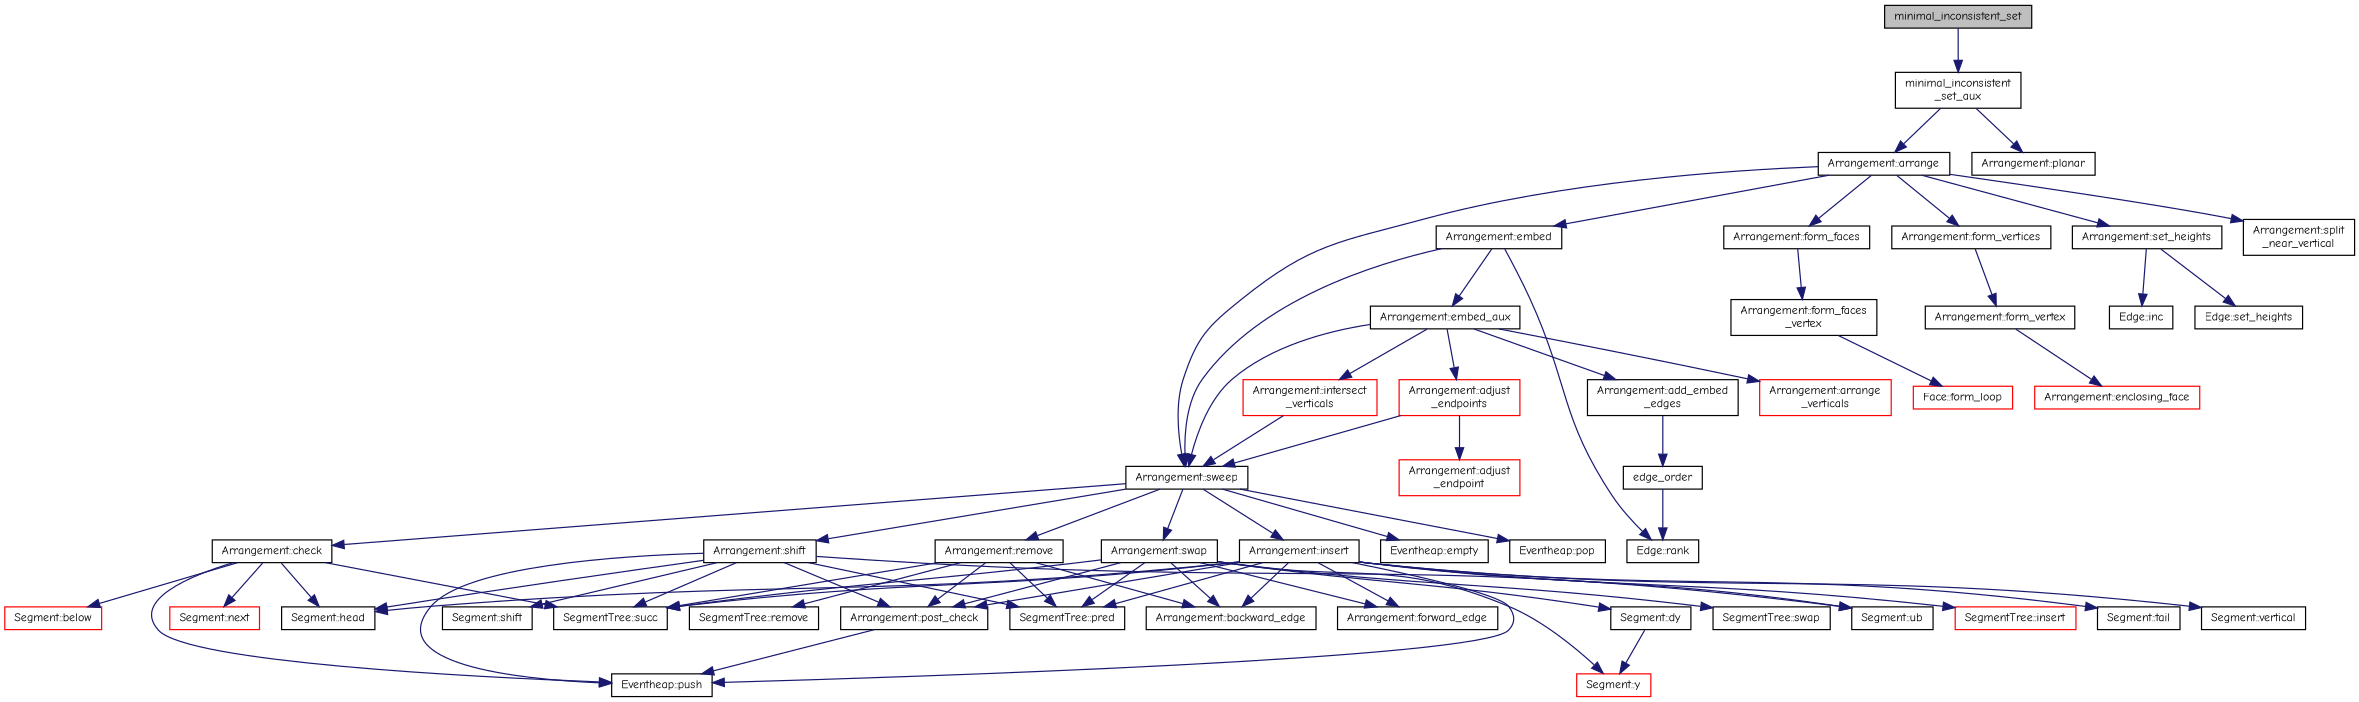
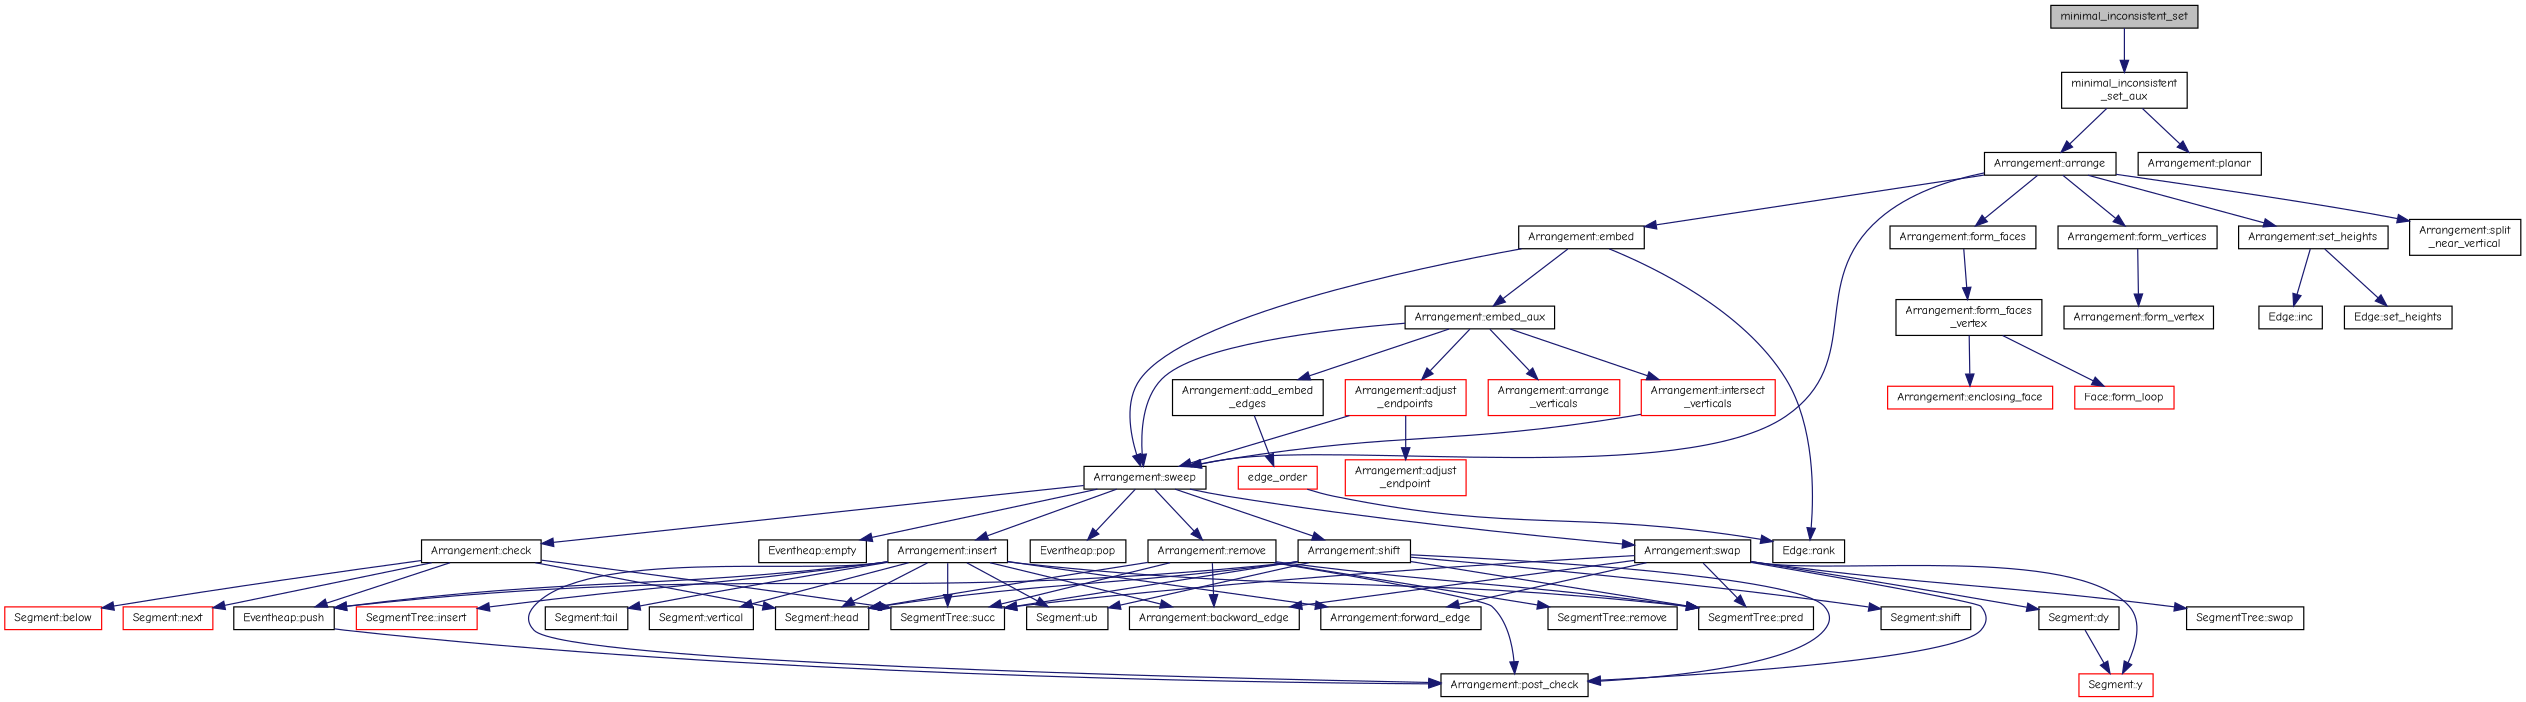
edge "Arrangement::form_vertex" -> "Arrangement::enclosing_face": now "Arrangement::form_faces _vertex" -> "Arrangement::enclosing_face"
node "edge_order": color black -> red
edge "Arrangement::remove" -> "Segment::head": added
edge "Arrangement::post_check" -> "Eventheap::push": reversed
